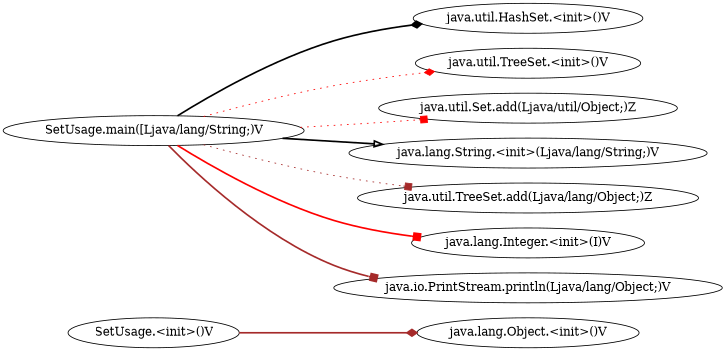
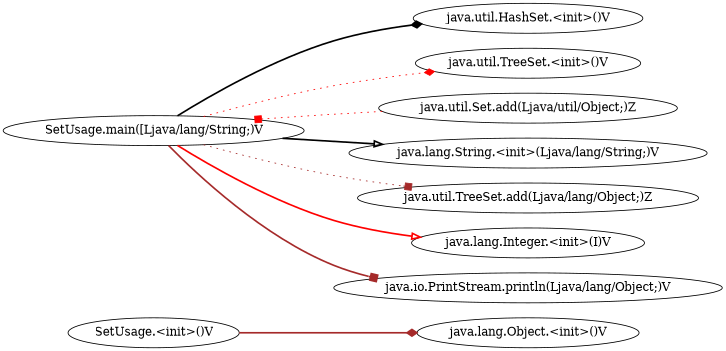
edge "SetUsage.main([Ljava/lang/String;)V" -> "java.util.Set.add(Ljava/util/Object;)Z": reversed
edge "SetUsage.main([Ljava/lang/String;)V" -> "java.lang.Integer.<init>(I)V": arrowhead box -> onormal
